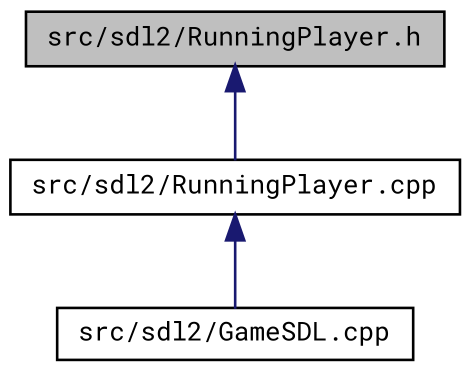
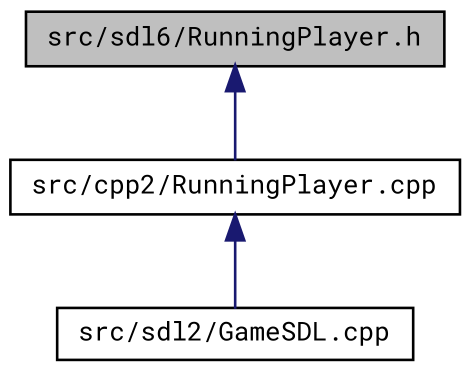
node "src/sdl2/RunningPlayer.h": label "src/sdl2/RunningPlayer.h" -> "src/sdl6/RunningPlayer.h"
node "src/sdl2/RunningPlayer.cpp": label "src/sdl2/RunningPlayer.cpp" -> "src/cpp2/RunningPlayer.cpp"
